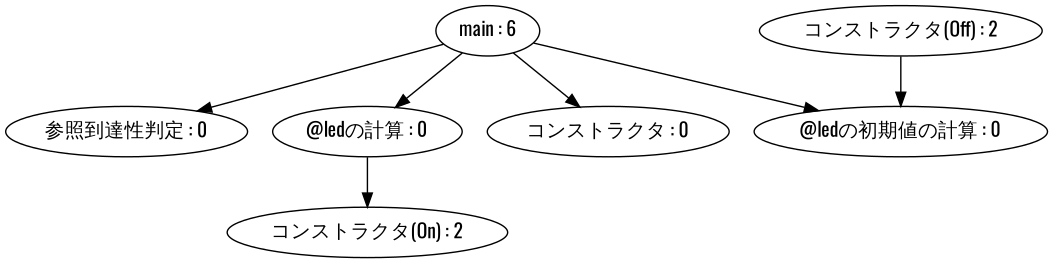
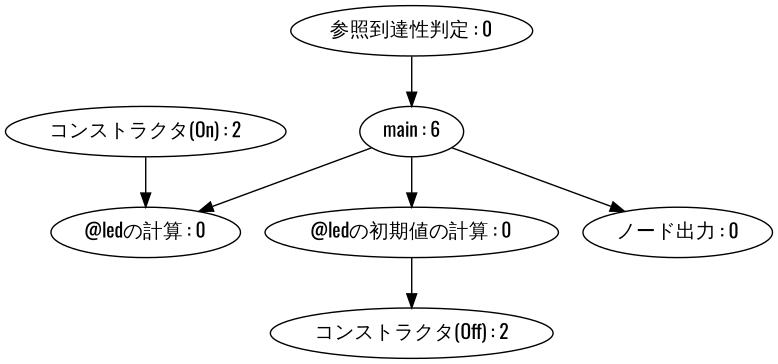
edge "コンストラクタ(Off) : 2" -> "@ledの初期値の計算 : 0": reversed
edge "main : 6" -> "参照到達性判定 : 0": reversed
node "コンストラクタ : 0": label "コンストラクタ : 0" -> "ノード出力 : 0"
edge "@ledの計算 : 0" -> "コンストラクタ(On) : 2": reversed
